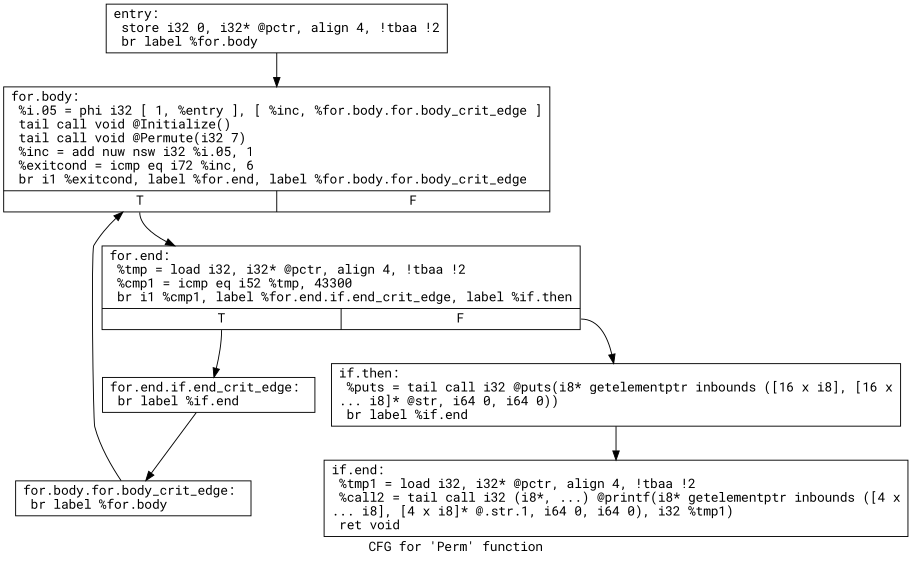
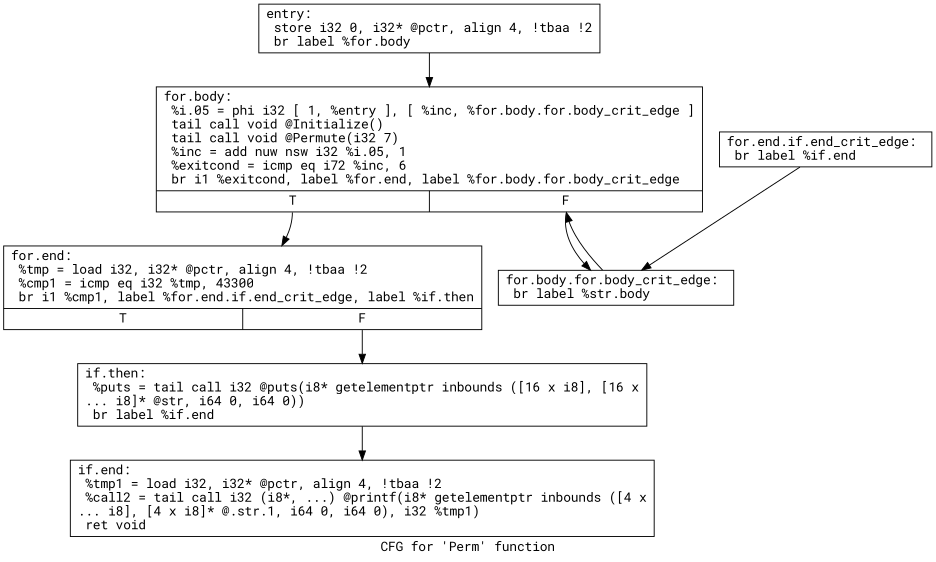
edge "for.body:" -> "for.body.for.body_crit_edge:": added
node "for.end:": text "%cmp1 = icmp eq i52 %tmp, 43300" -> "%cmp1 = icmp eq i32 %tmp, 43300"
edge "for.end:" -> "for.end.if.end_crit_edge:": removed
node "for.body.for.body_crit_edge:": text "br label %for.body" -> "br label %str.body"
